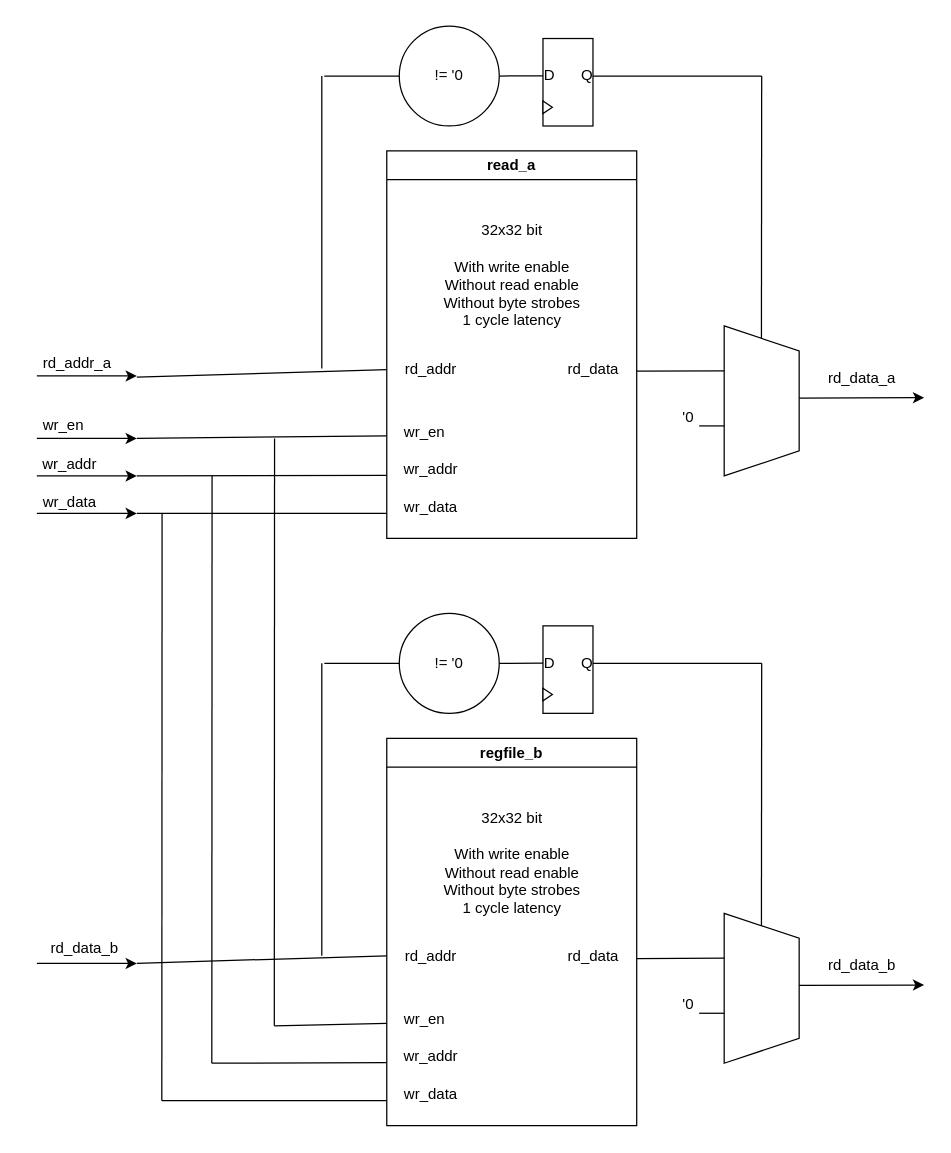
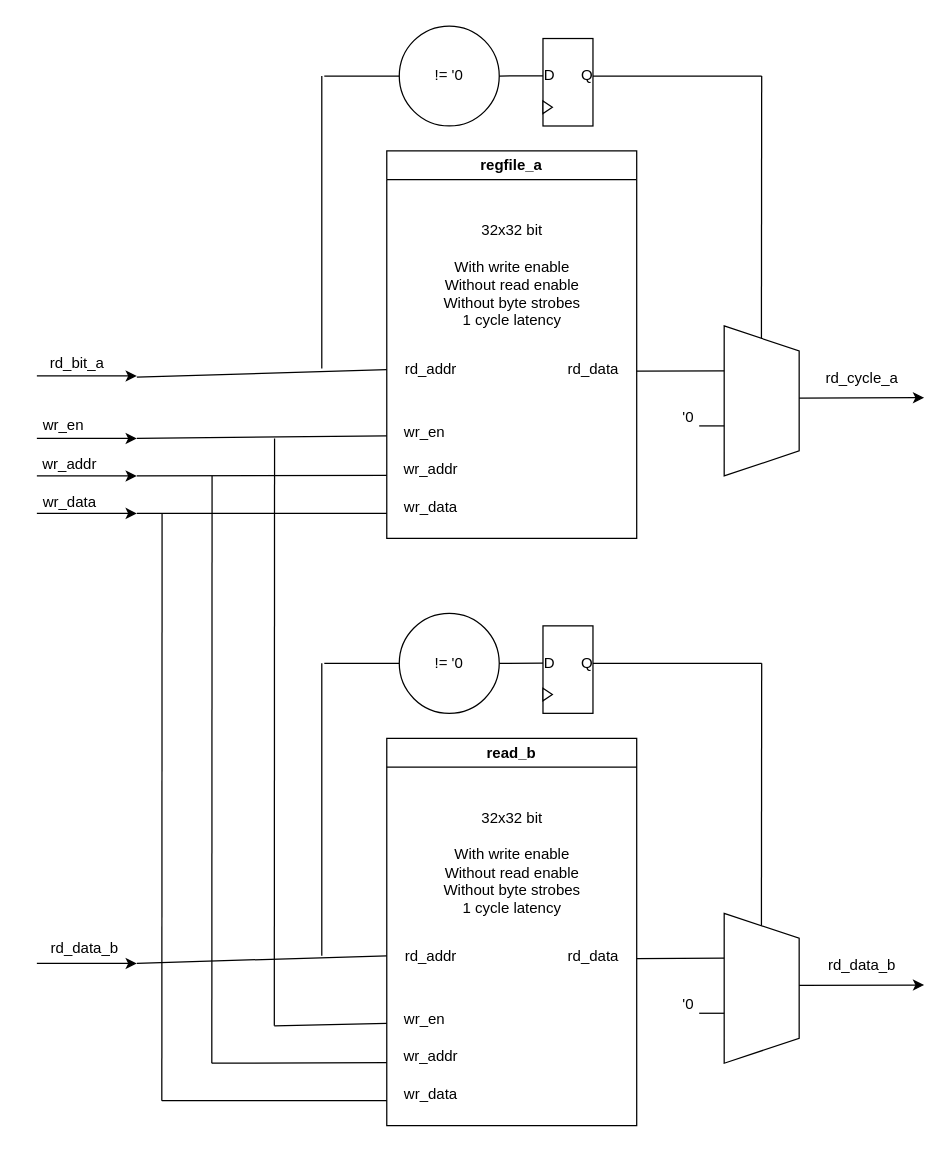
node "read_a": label "read_a" -> "regfile_a"
node "rd_addr_a": label "rd_addr_a" -> "rd_bit_a"
node "rd_data_a": label "rd_data_a" -> "rd_cycle_a"
node "regfile_b": label "regfile_b" -> "read_b"
